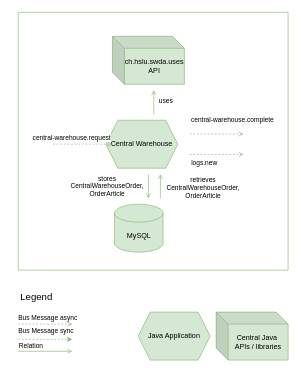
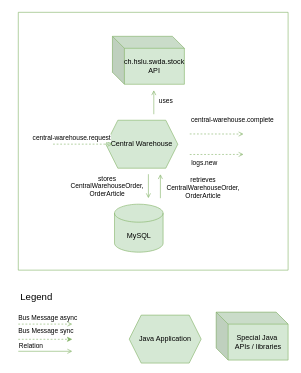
node "ch.hslu.swda.uses API": label "ch.hslu.swda.uses API" -> "ch.hslu.swda.stock API"
node "Java Application": moved (174, 336) -> (165, 339)
node "Central Java APIs / libraries": label "Central Java APIs / libraries" -> "Special Java APIs / libraries"
